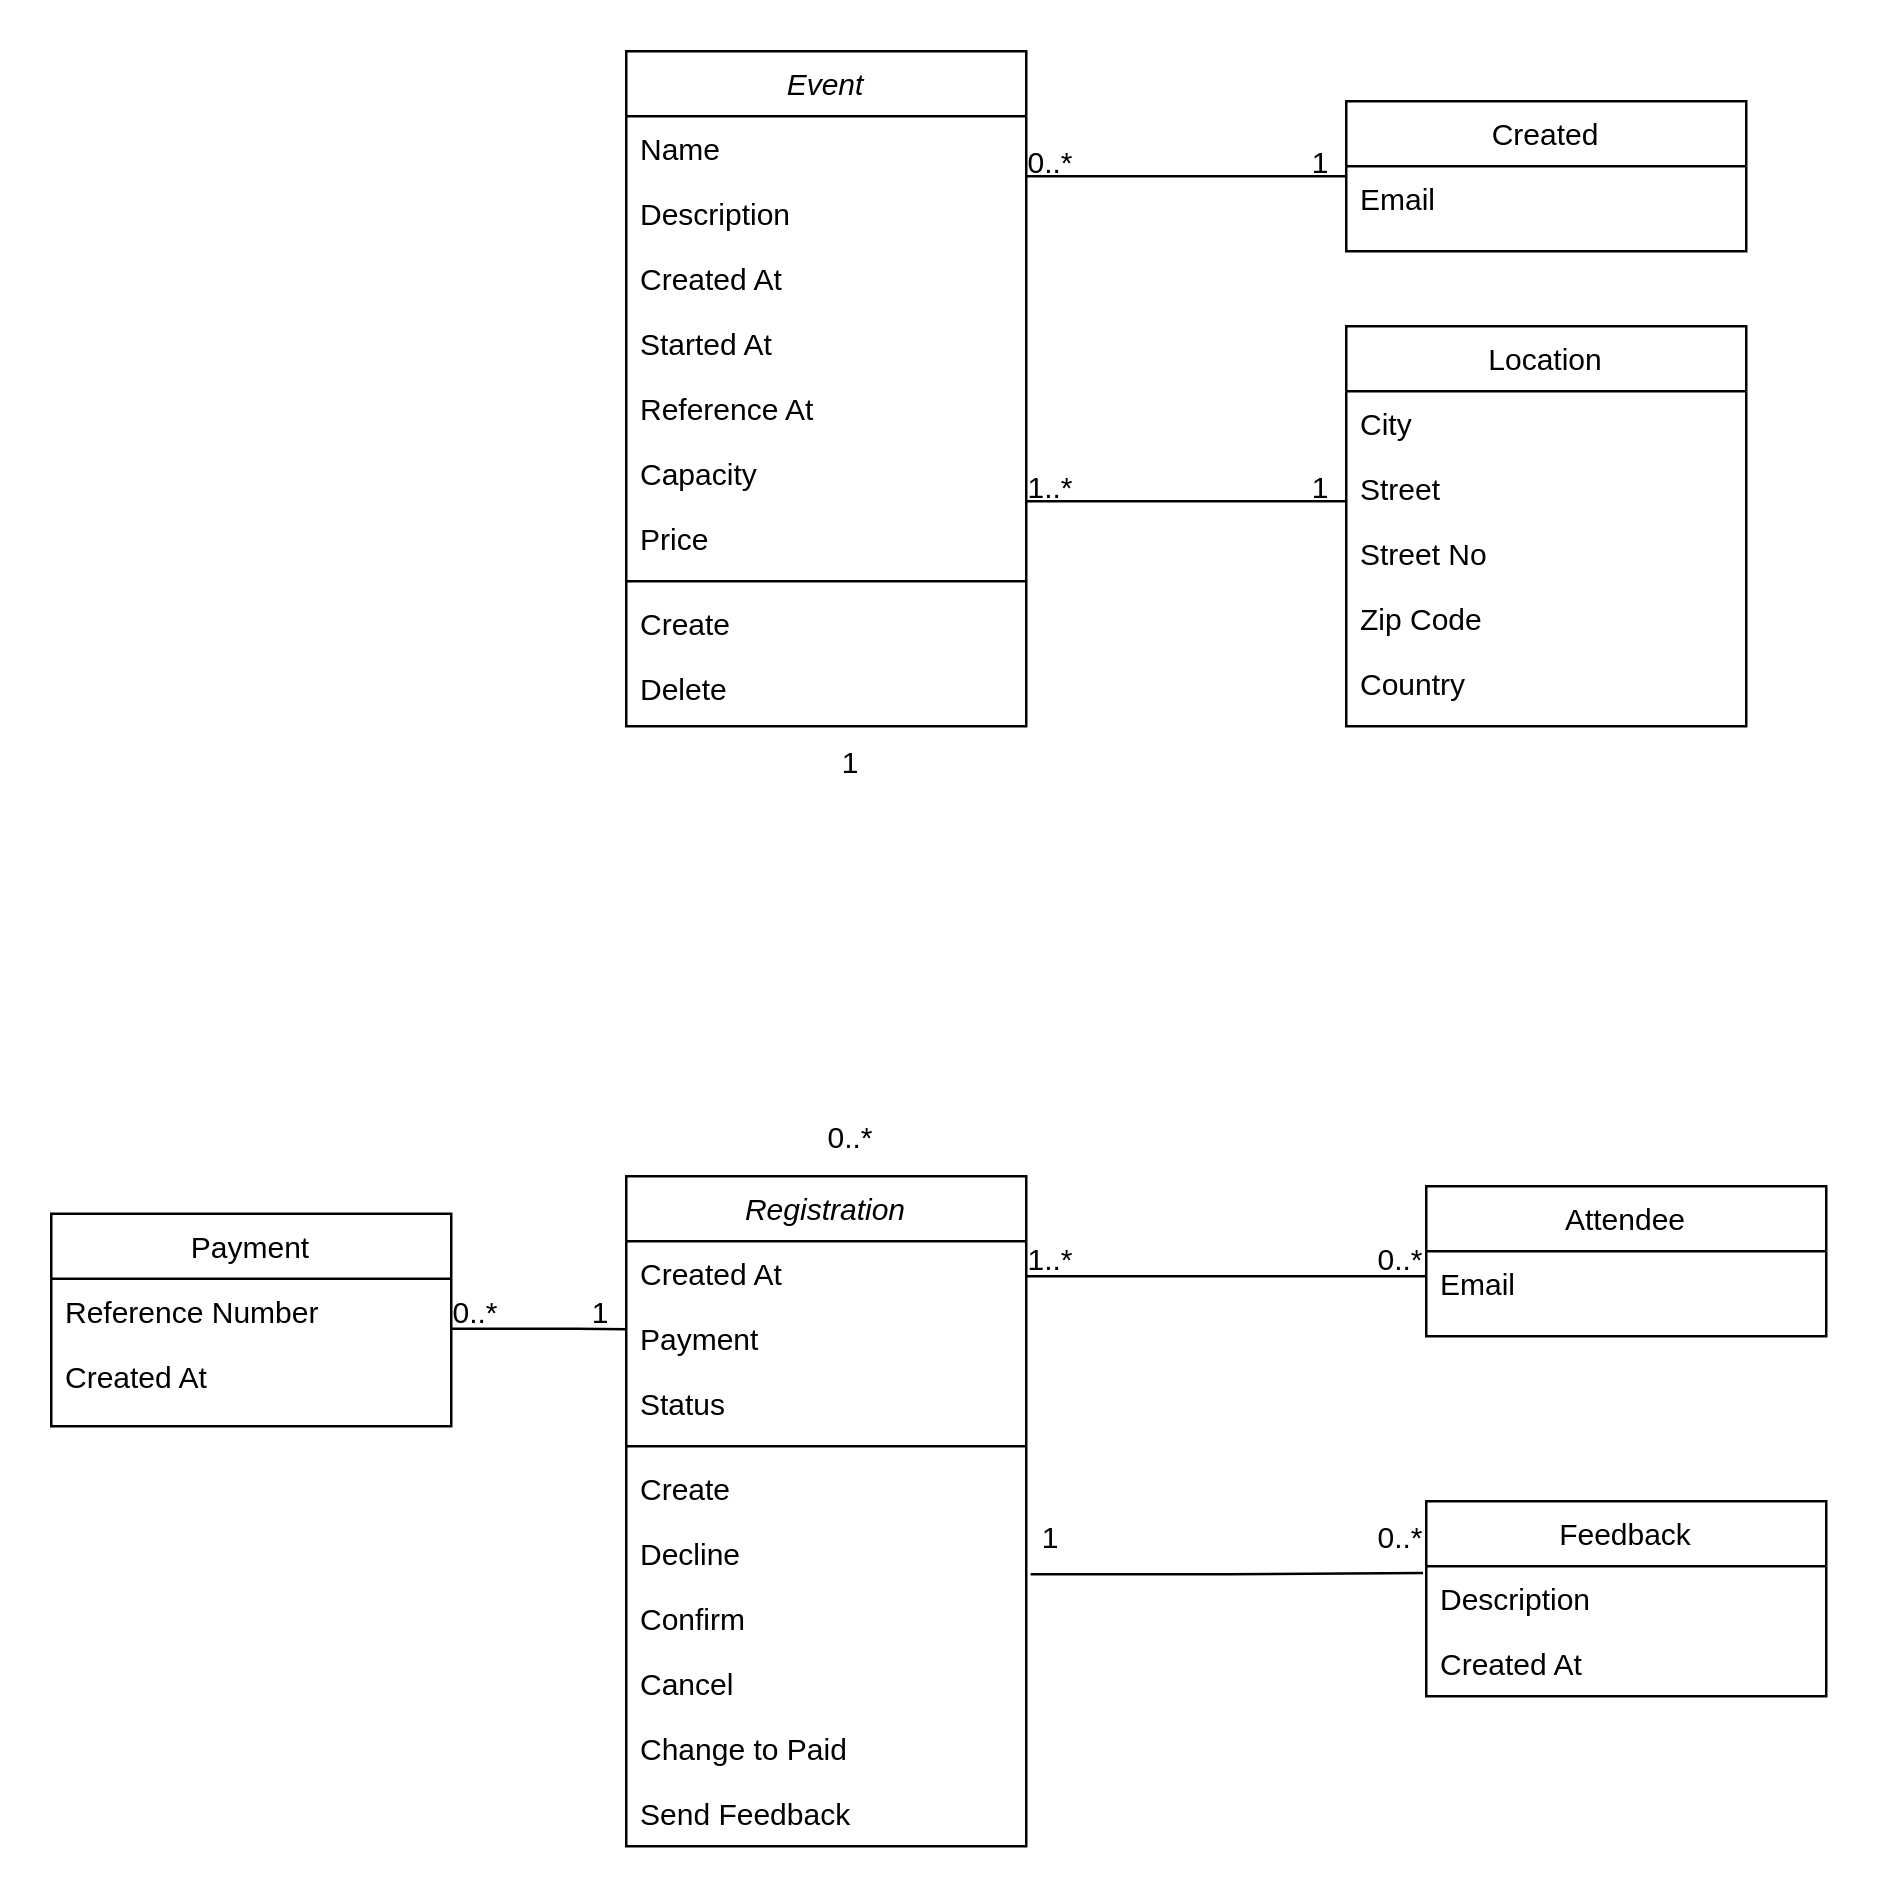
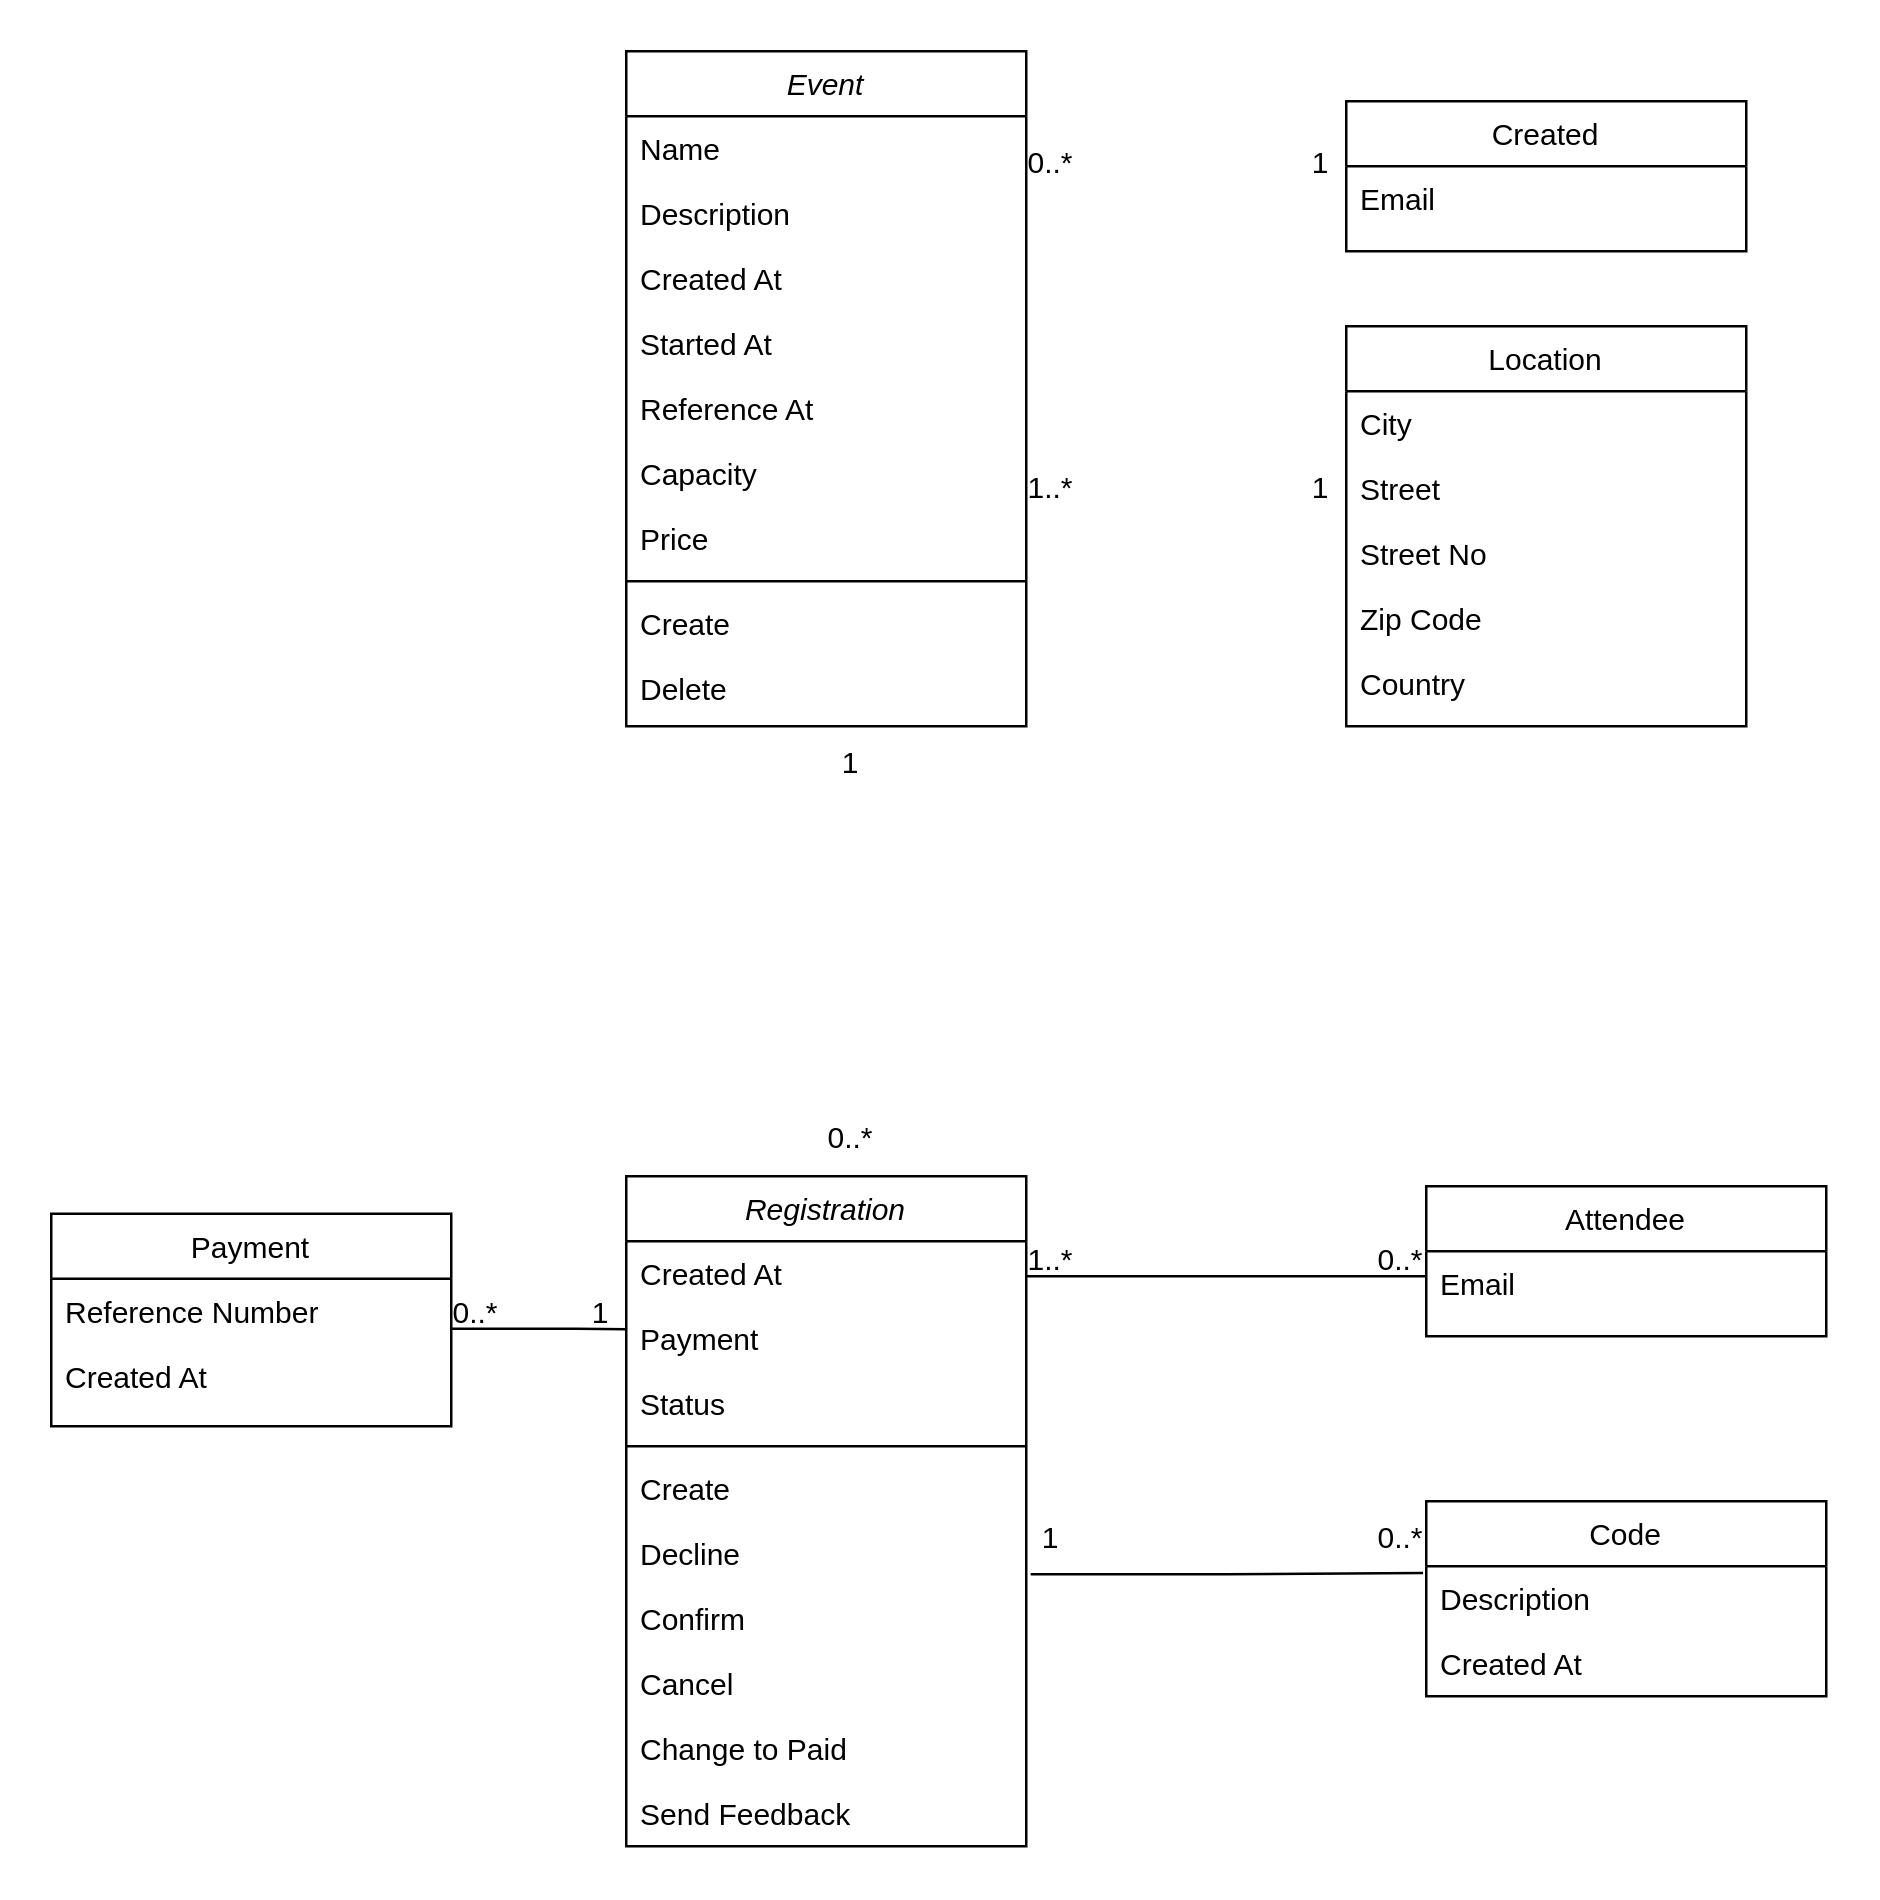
edge "Created" -- "Event": removed
edge "Event" -- "Location": removed
node "Feedback": label "Feedback" -> "Code"
